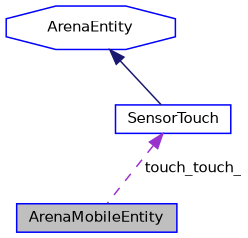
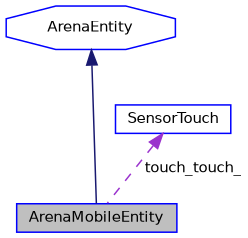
edge "SensorTouch" -> "ArenaEntity": now "ArenaMobileEntity" -> "ArenaEntity"
